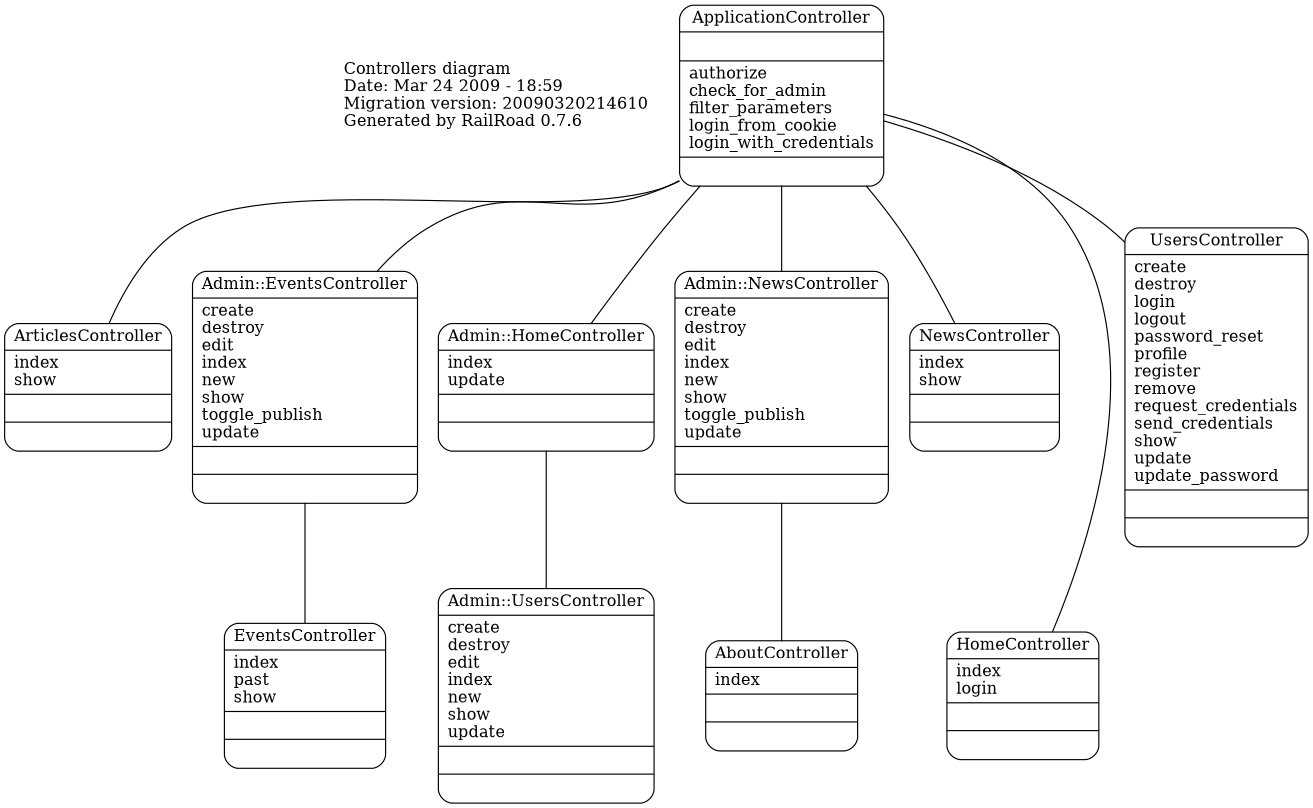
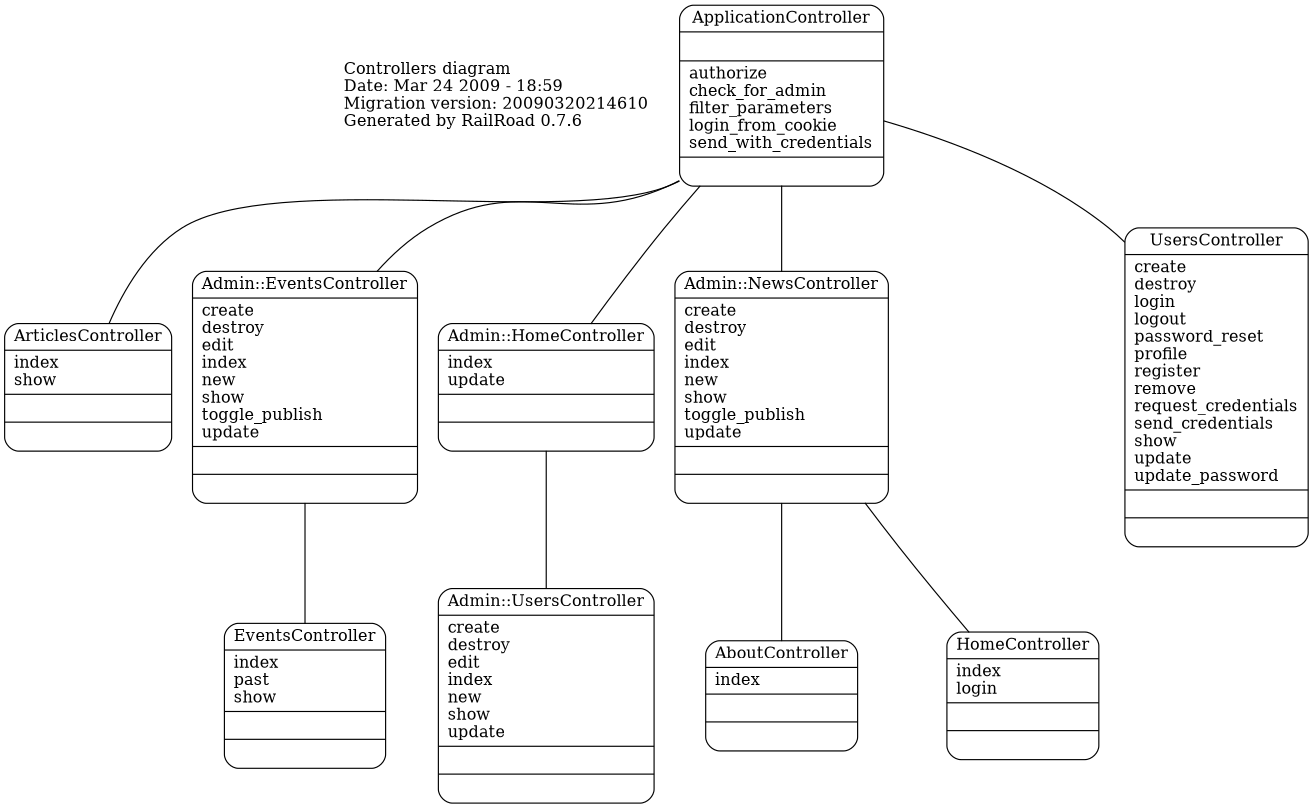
node "ApplicationController": text "login_with_credentials" -> "send_with_credentials"
edge "ApplicationController" -- "HomeController": now "Admin::NewsController" -- "HomeController"
node "NewsController": removed
